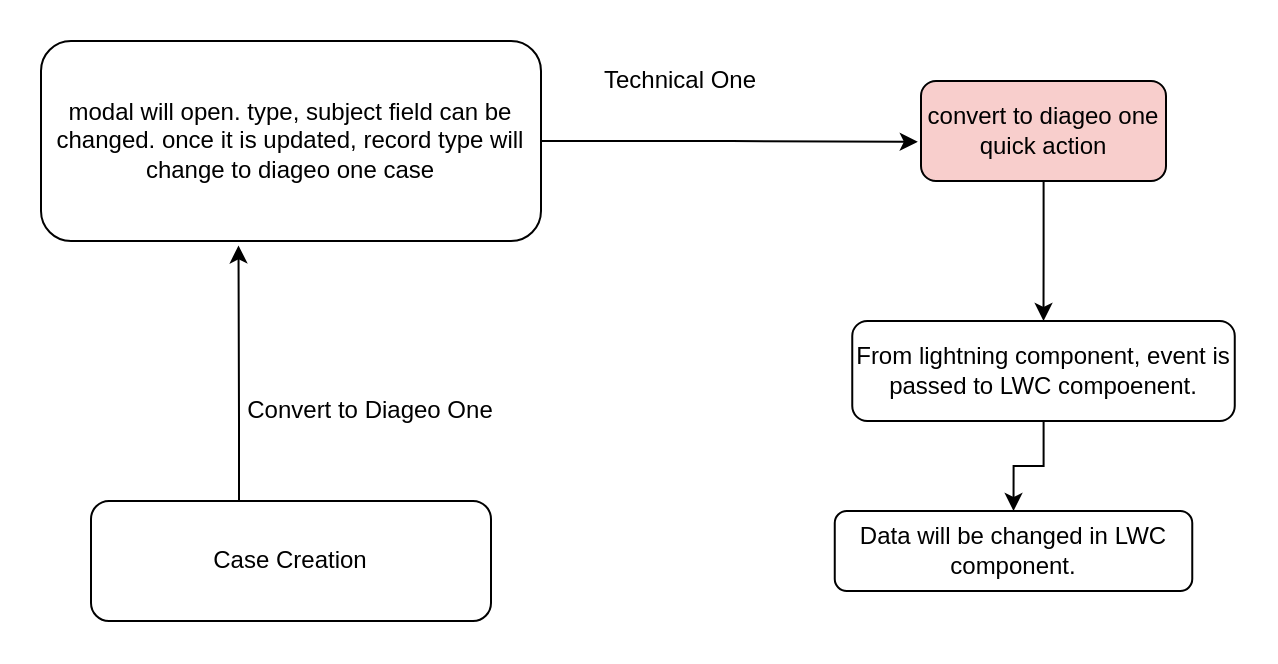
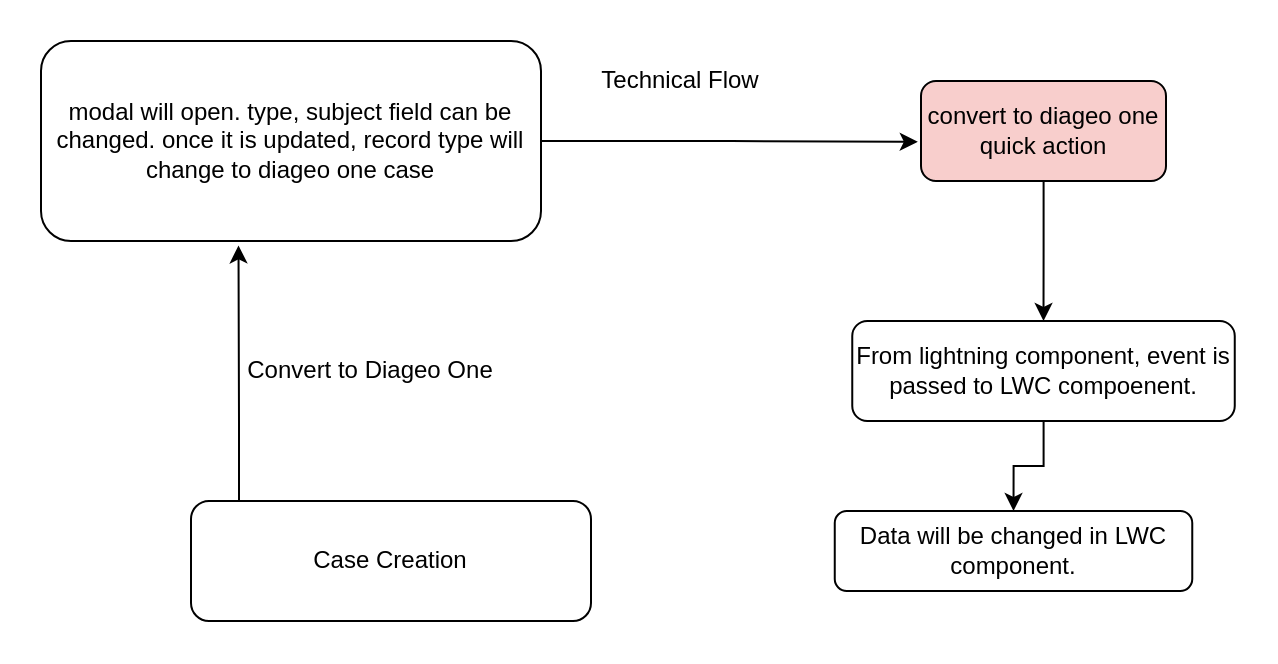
node "Technical One": label "Technical One" -> "Technical Flow"
node "Convert to Diageo One": moved (371, 411) -> (371, 371)
node "Case Creation": moved (291, 561) -> (391, 561)
